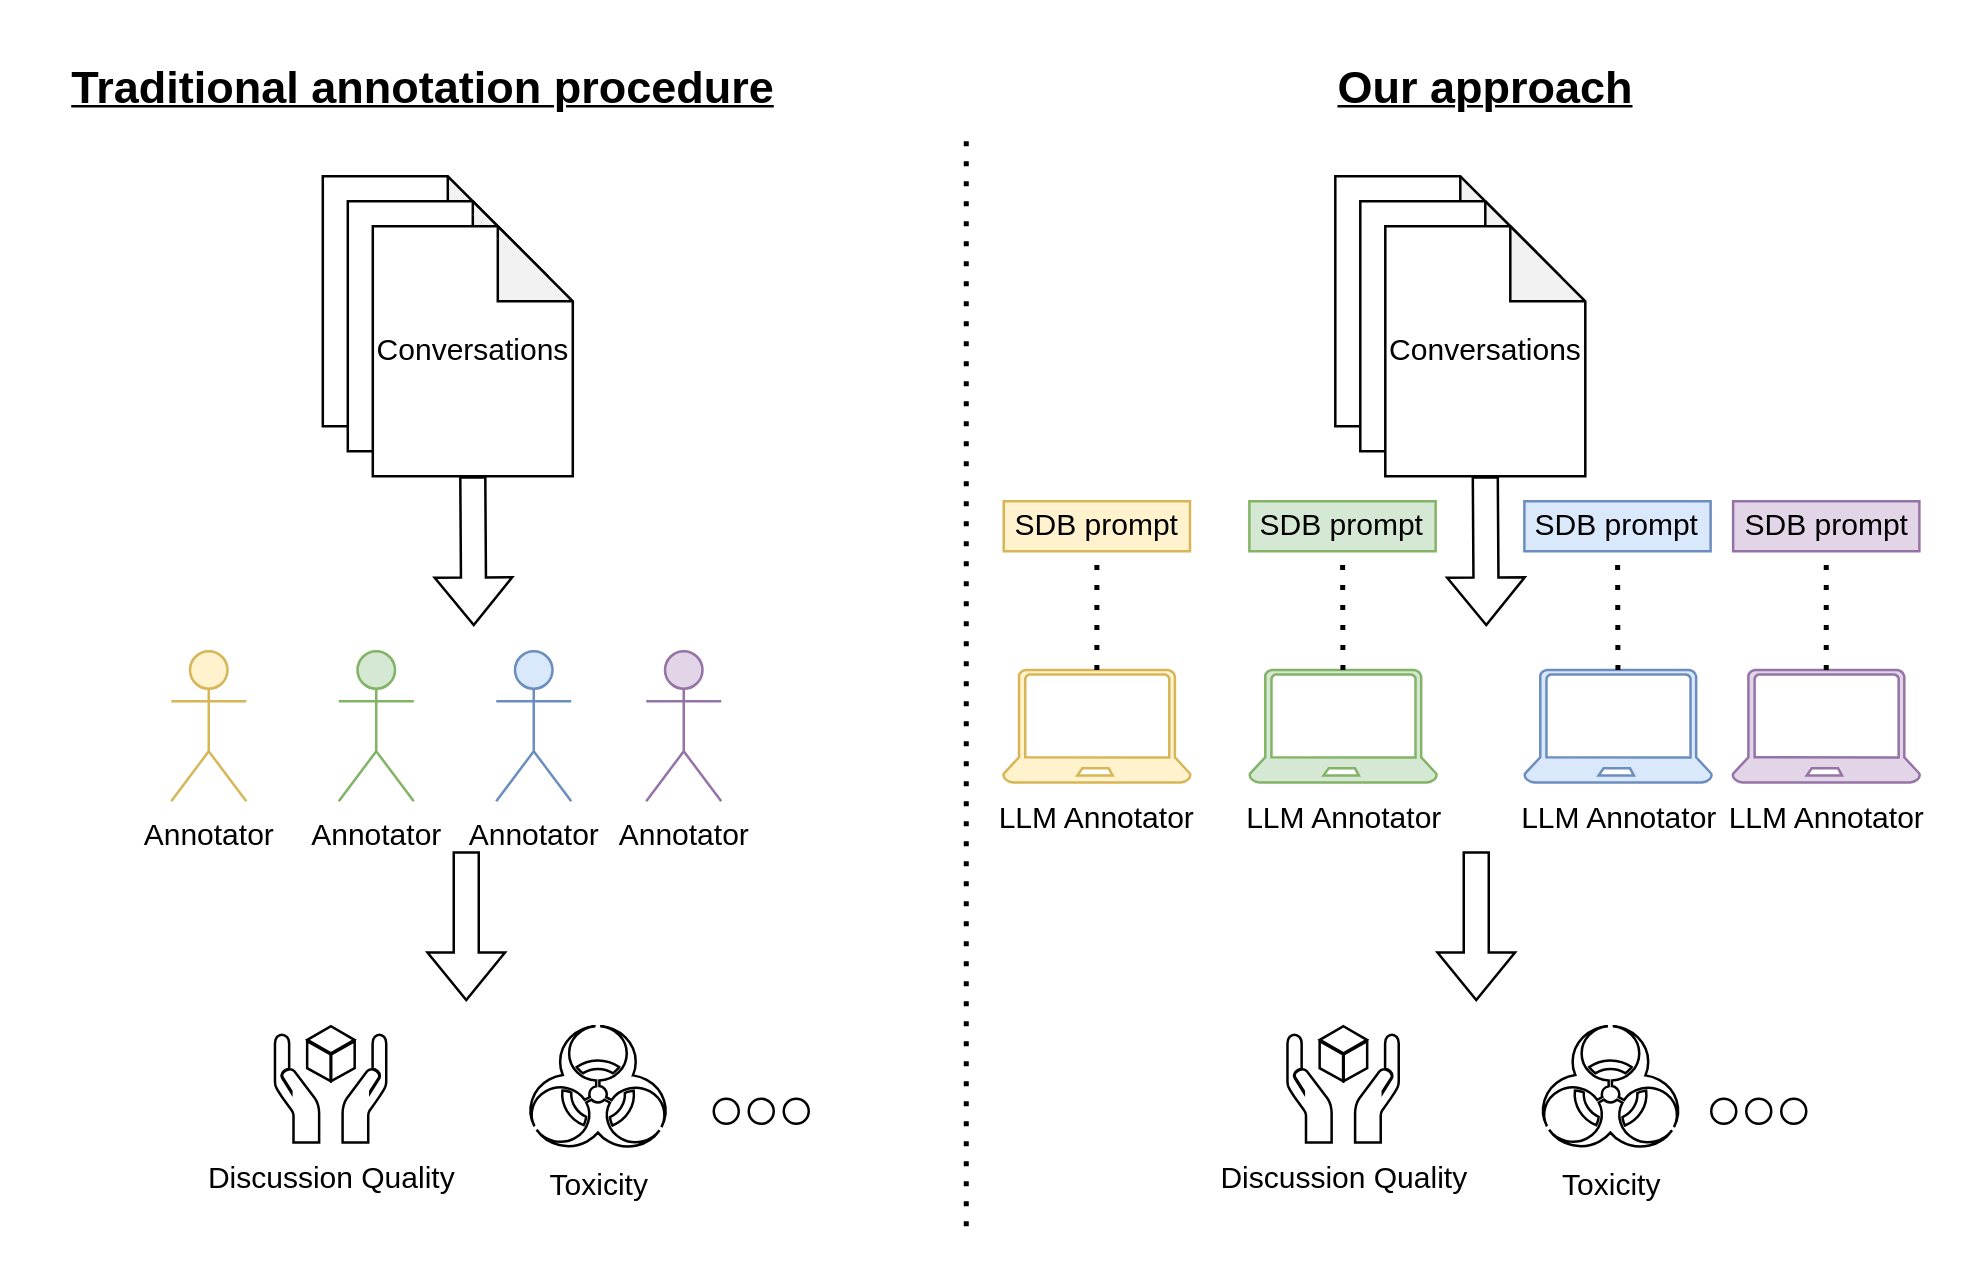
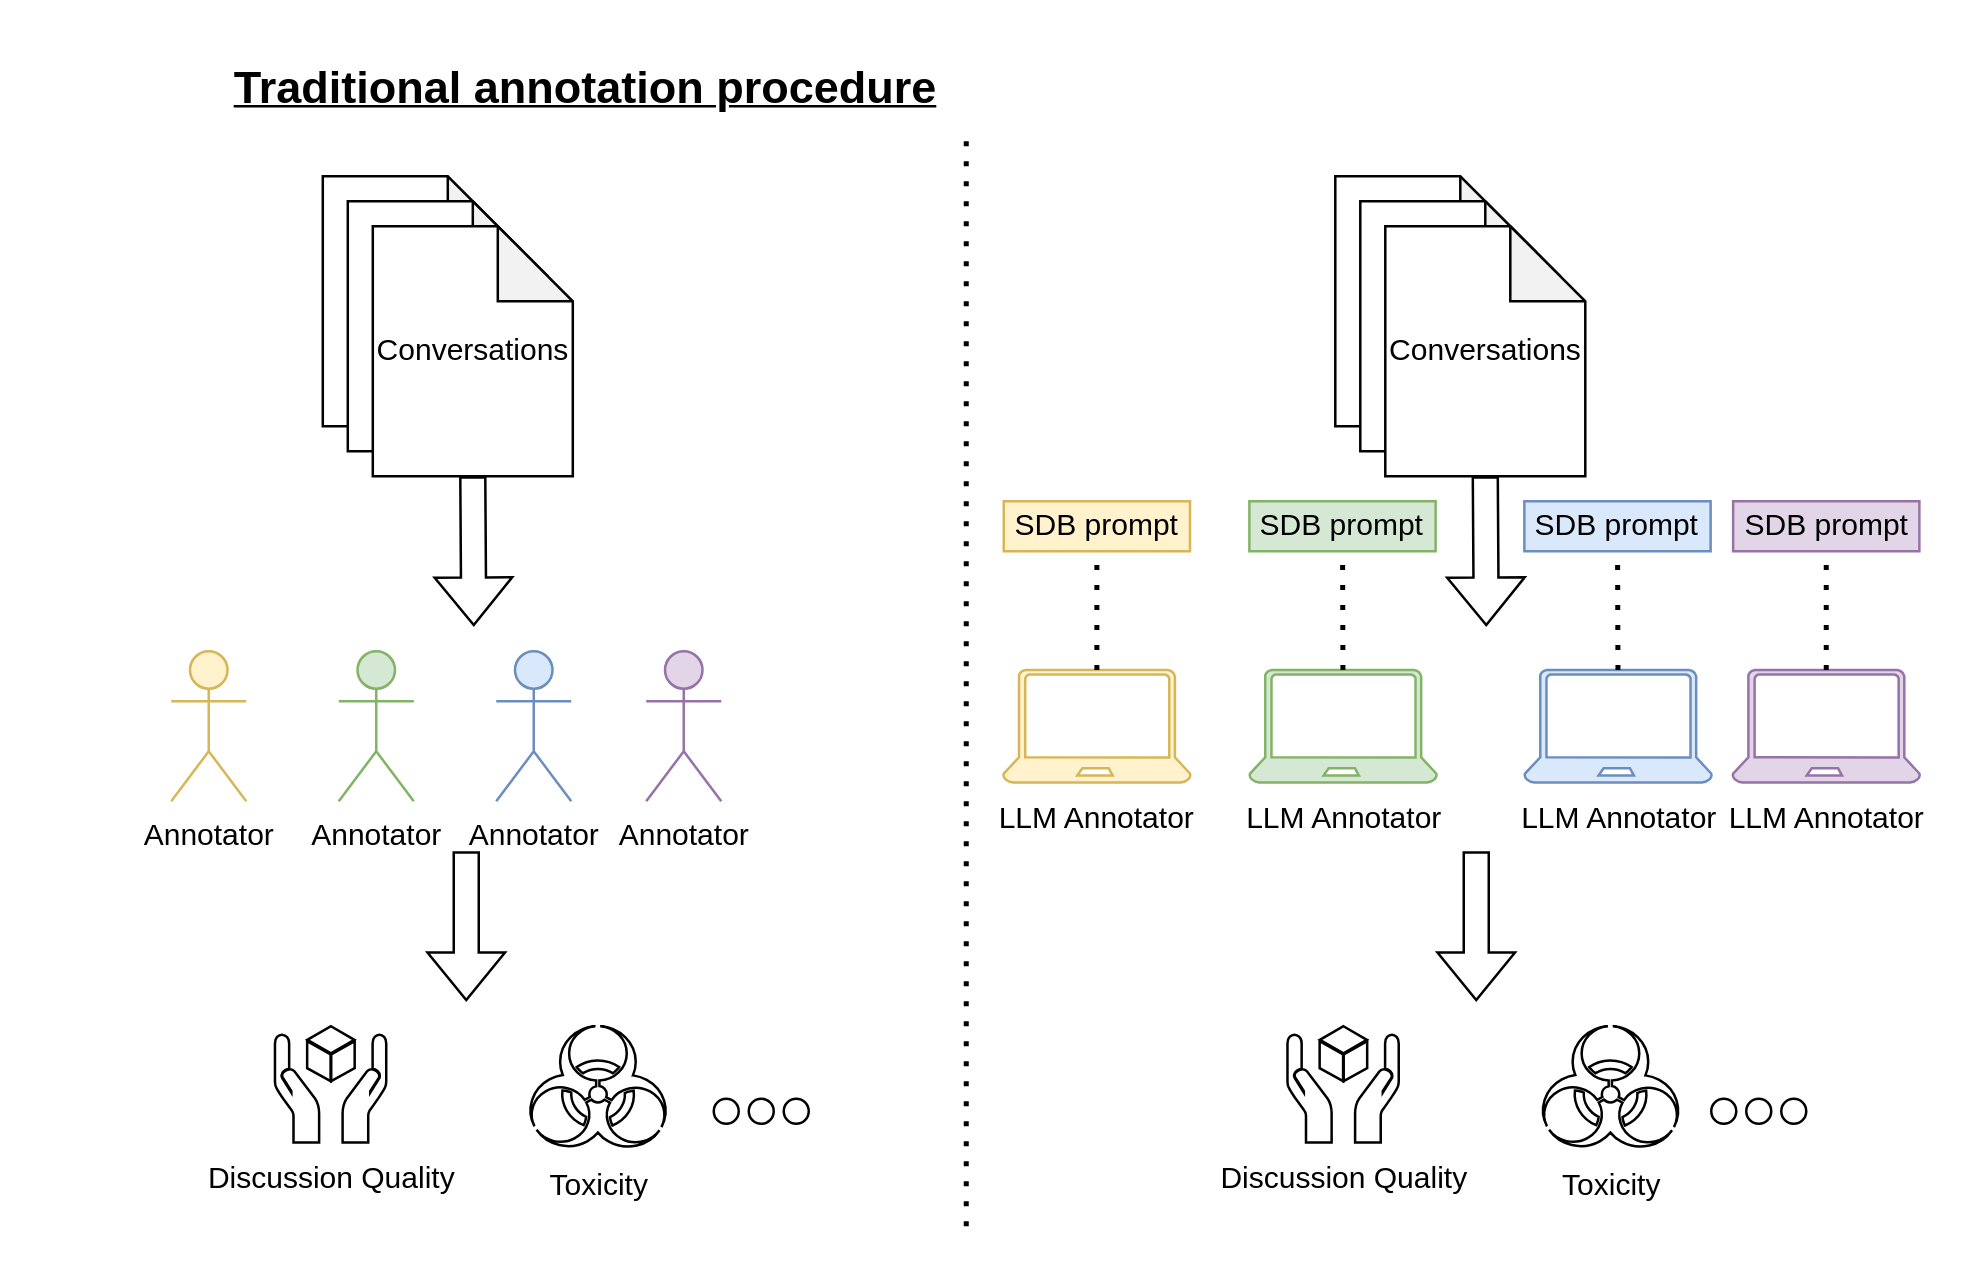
node "Traditional annotation procedure": moved (423, 89) -> (585, 89)
node "Our approach": removed
